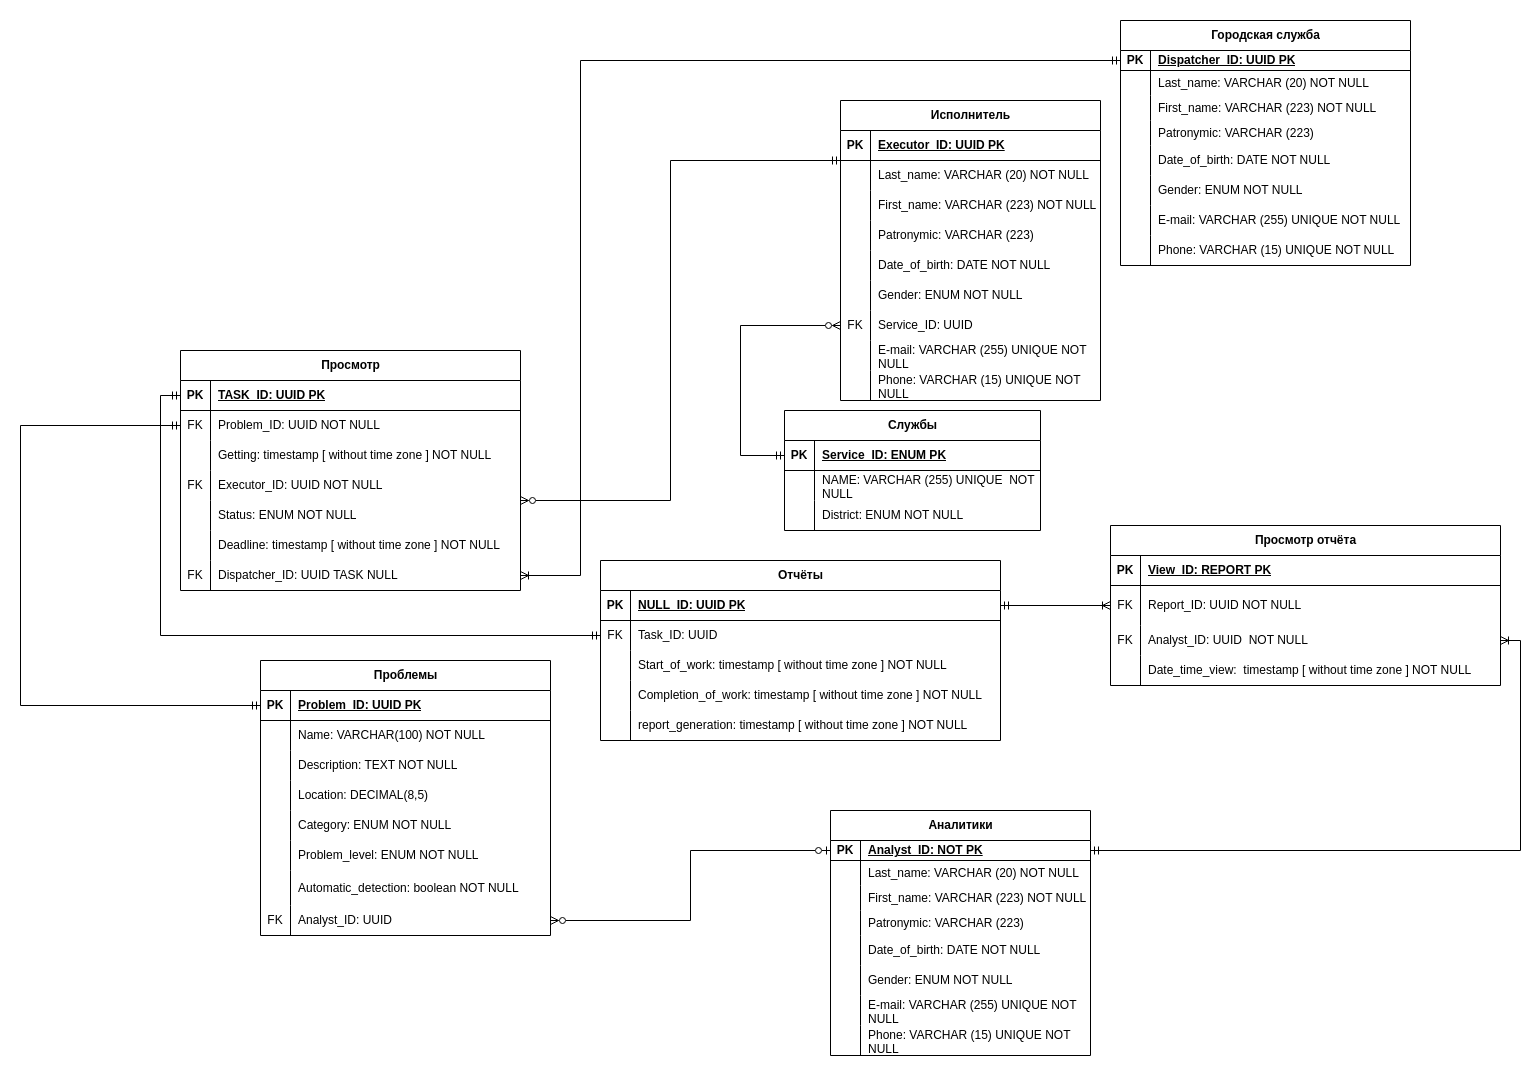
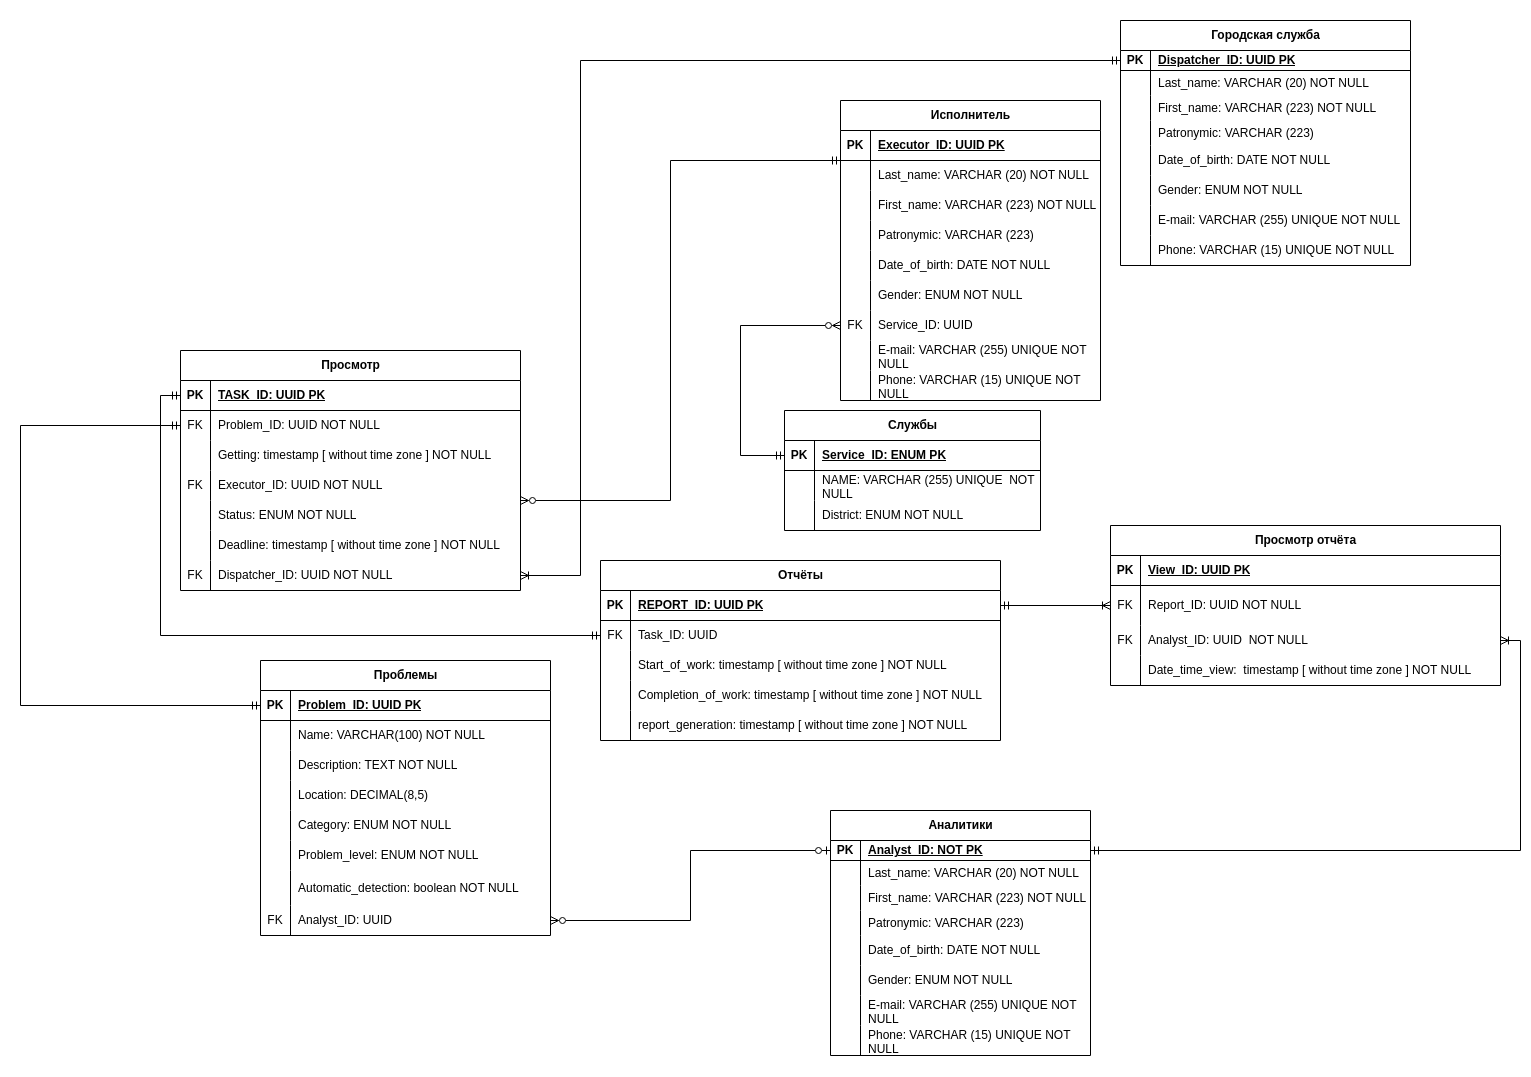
node "View_ID: REPORT PK": label "View_ID: REPORT PK" -> "View_ID: UUID PK"
node "Dispatcher_ID: UUID TASK NULL": label "Dispatcher_ID: UUID TASK NULL" -> "Dispatcher_ID: UUID NOT NULL"
node "NULL_ID: UUID PK": label "NULL_ID: UUID PK" -> "REPORT_ID: UUID PK"
